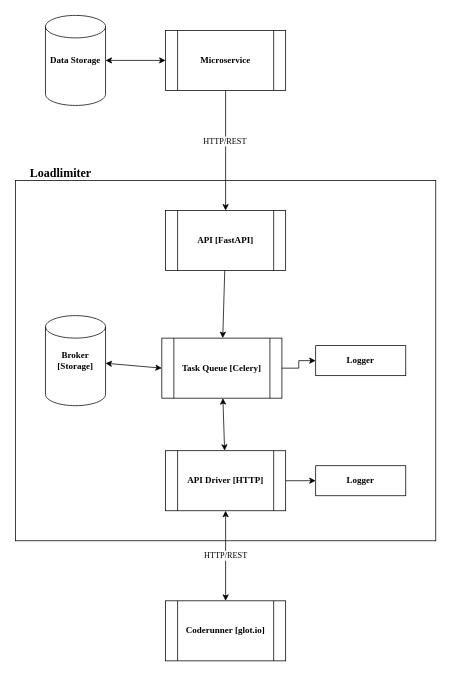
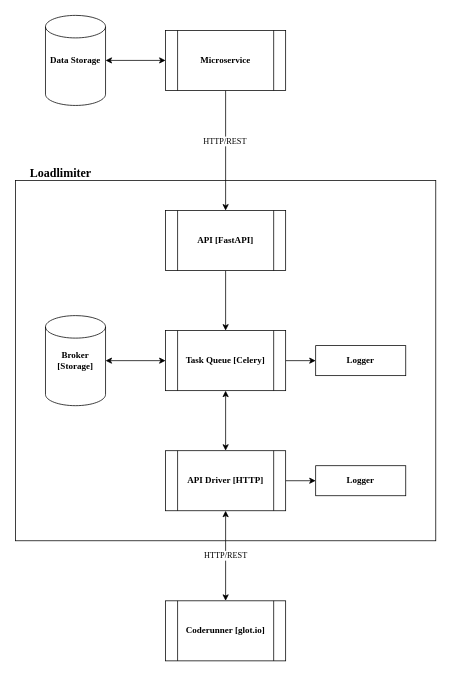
node "Task Queue [Celery]": moved (222, 368) -> (225, 360)
